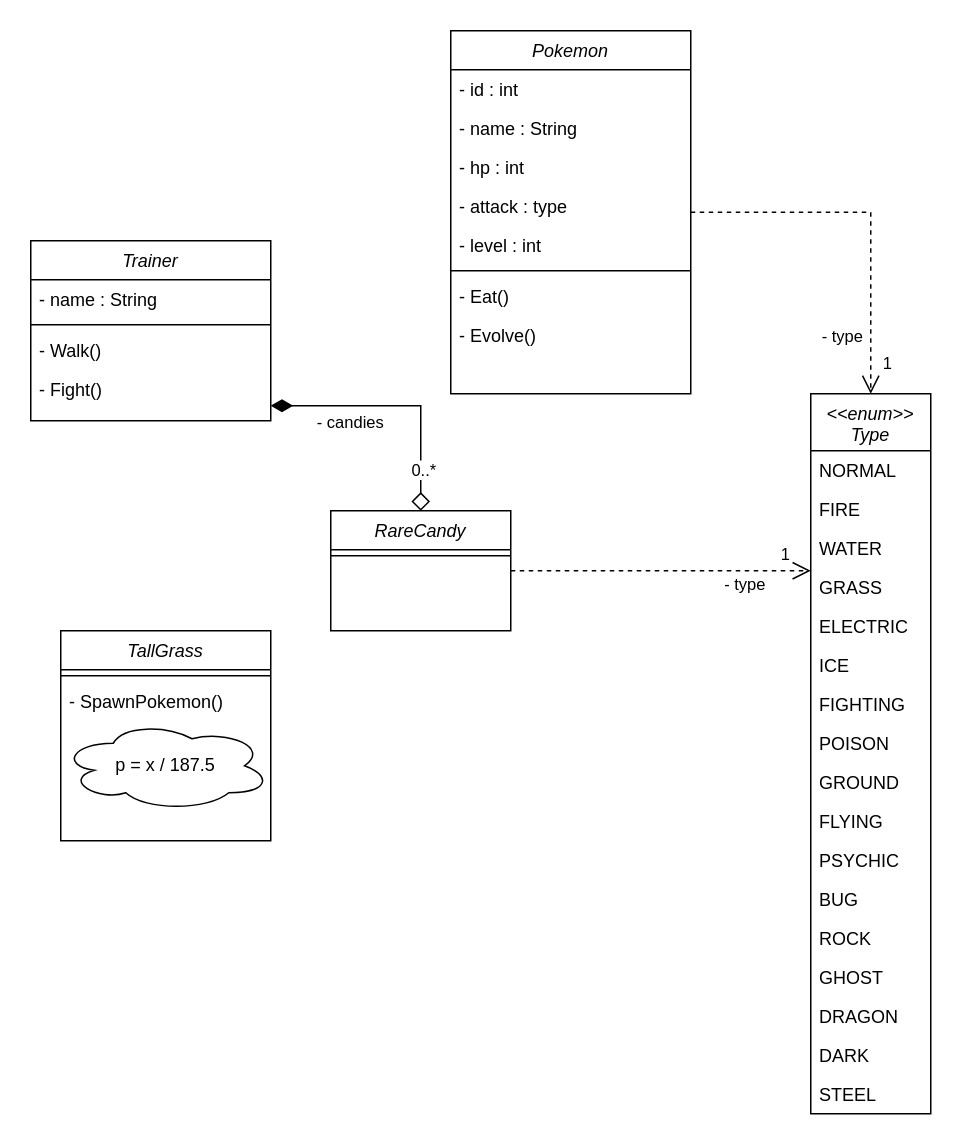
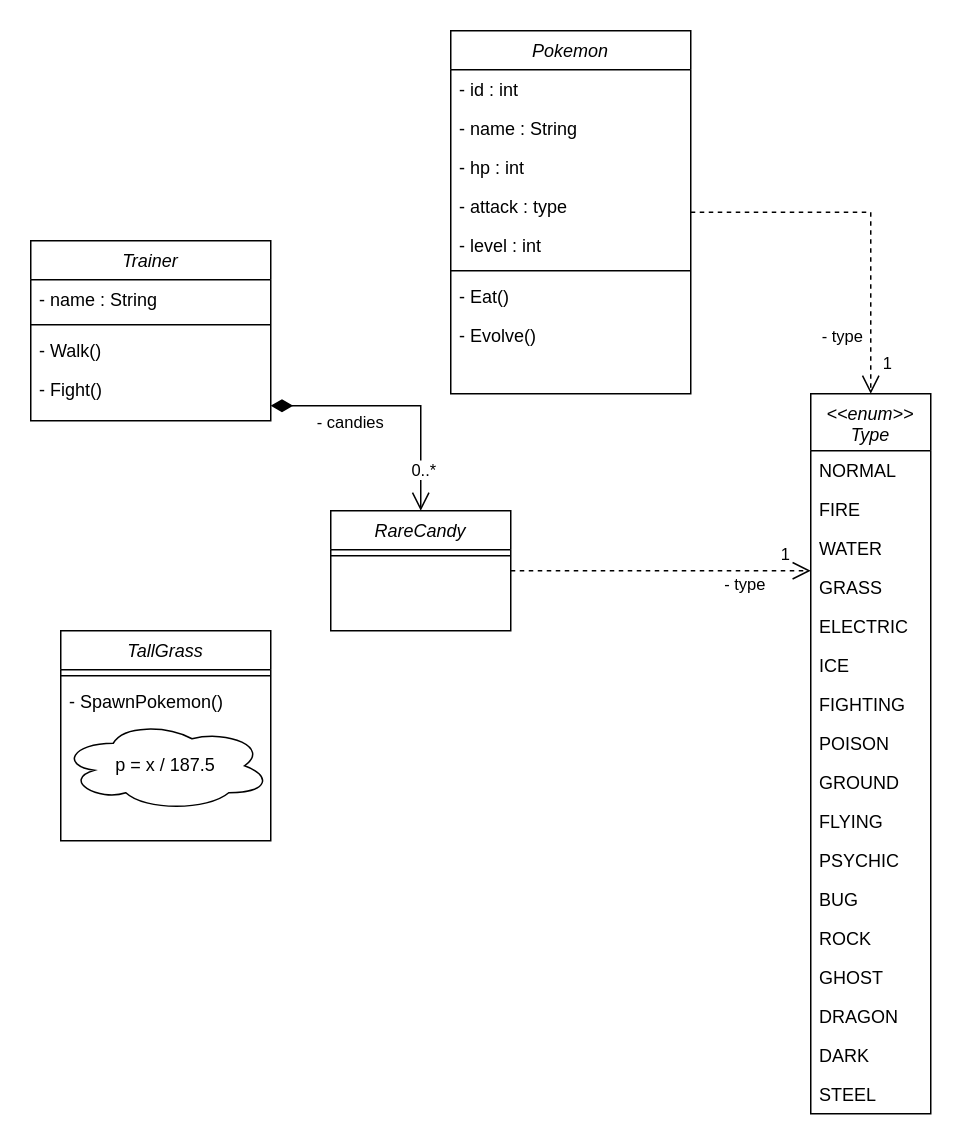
edge "- Fight()" -- "RareCandy": arrowhead diamond -> open
